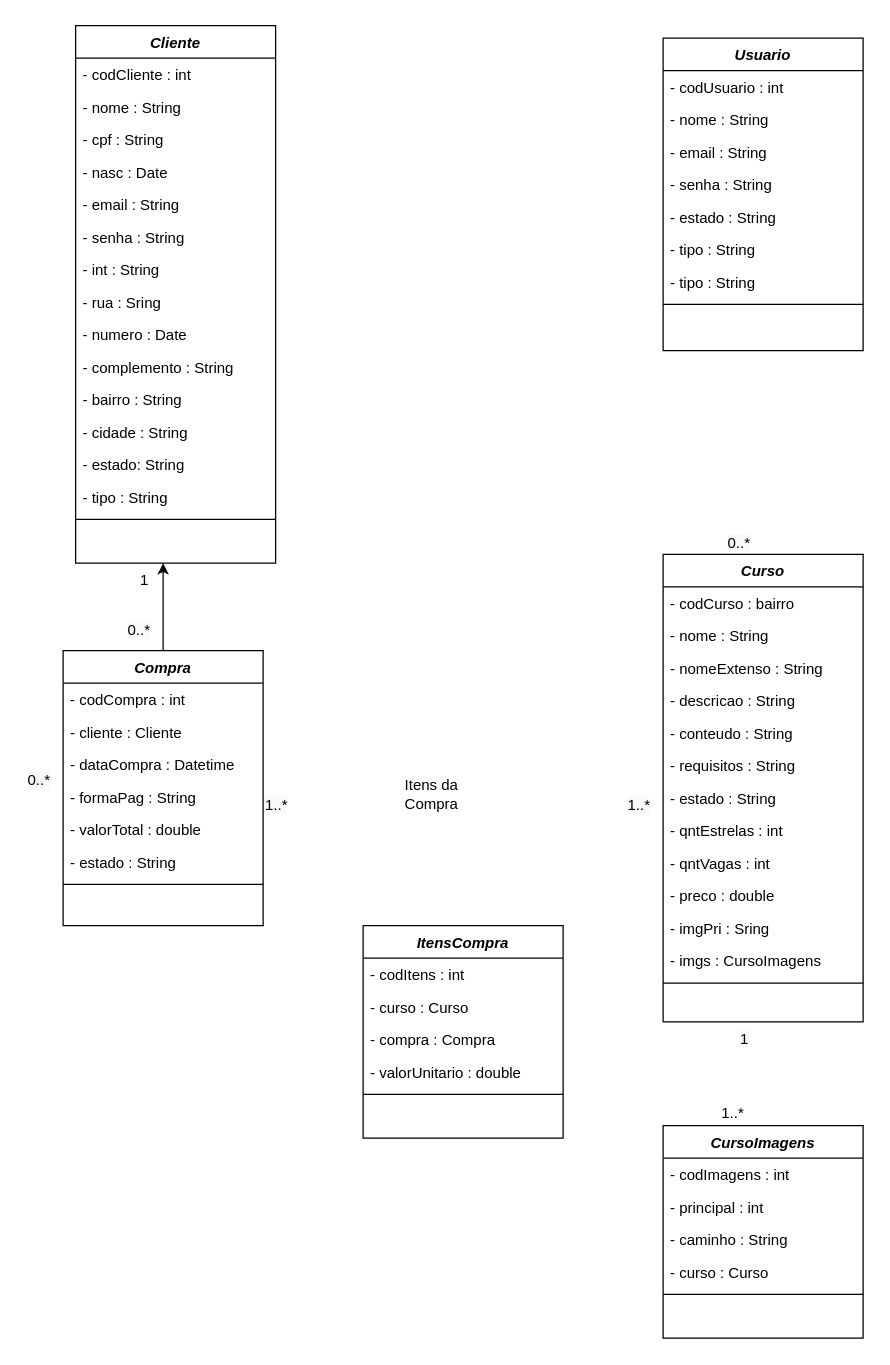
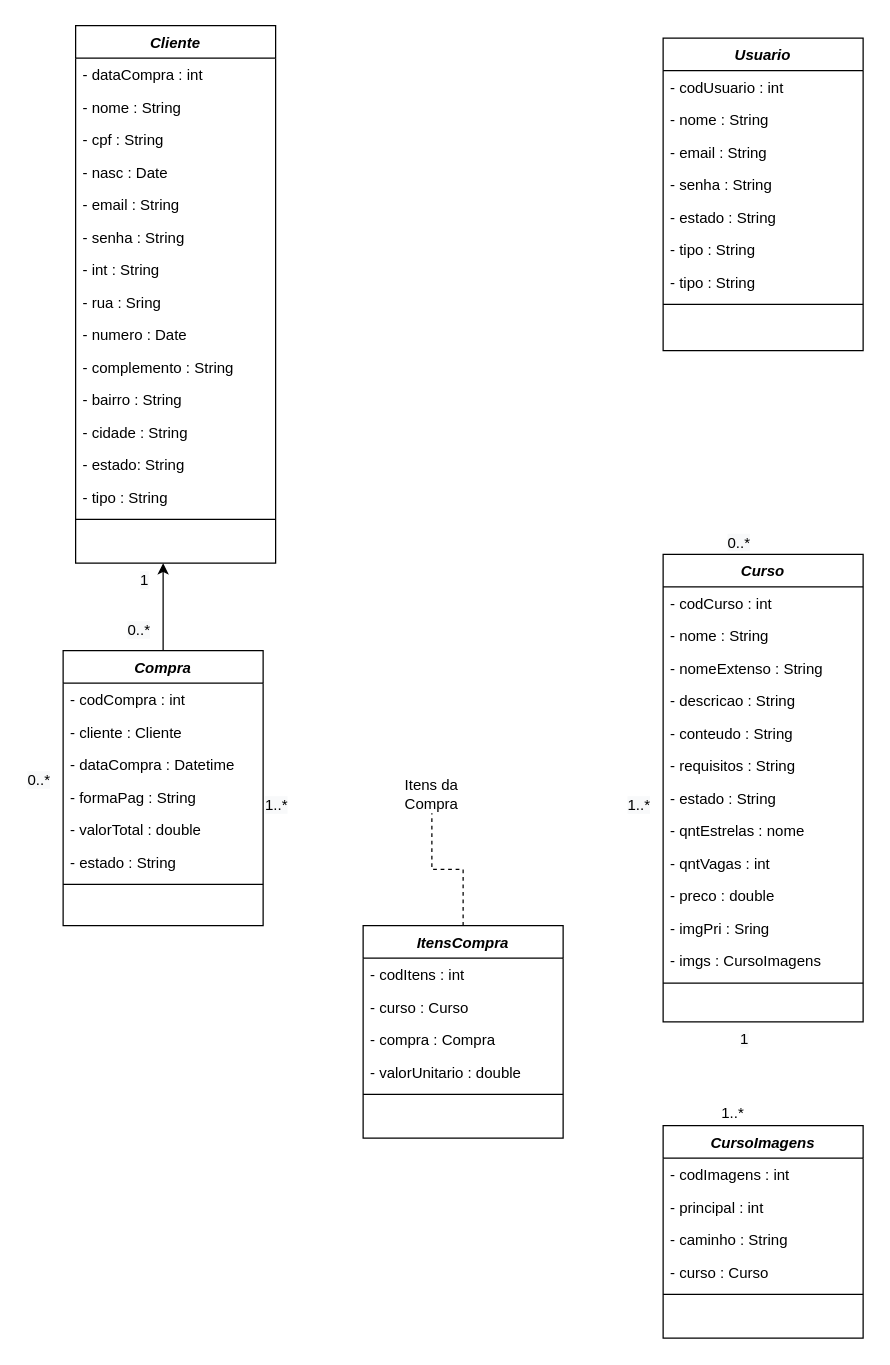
node "- codCliente : int": label "- codCliente : int" -> "- dataCompra : int"
node "- codCurso : bairro": label "- codCurso : bairro" -> "- codCurso : int"
node "- qntEstrelas : int": label "- qntEstrelas : int" -> "- qntEstrelas : nome"
edge "Itens da Compra" -- "ItensCompra": added
